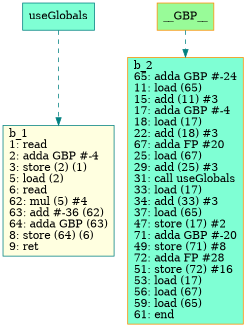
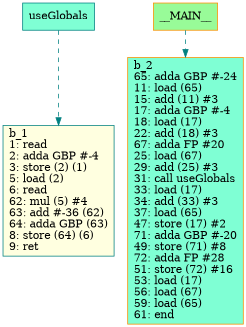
node "__GBP__": label "__GBP__" -> "__MAIN__"
